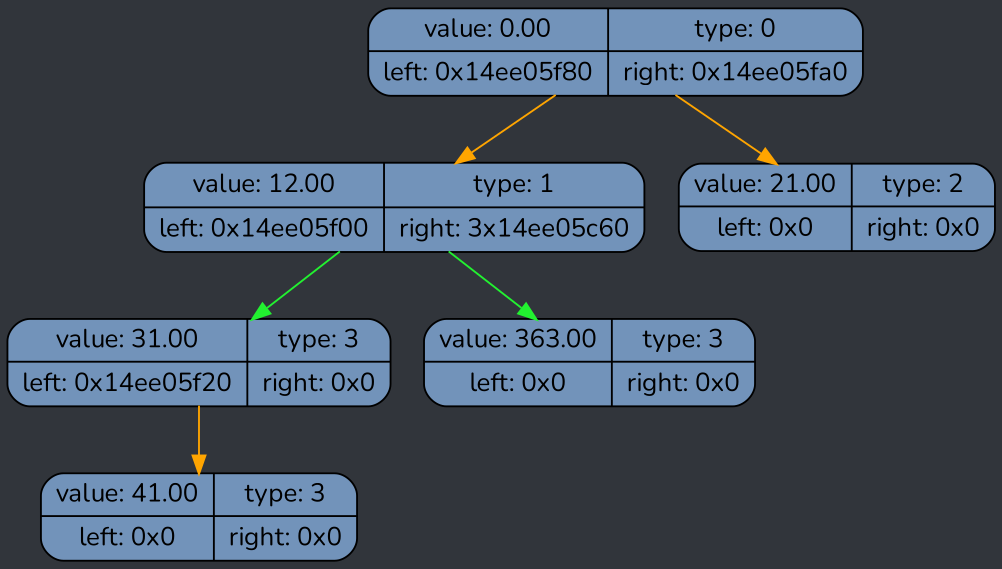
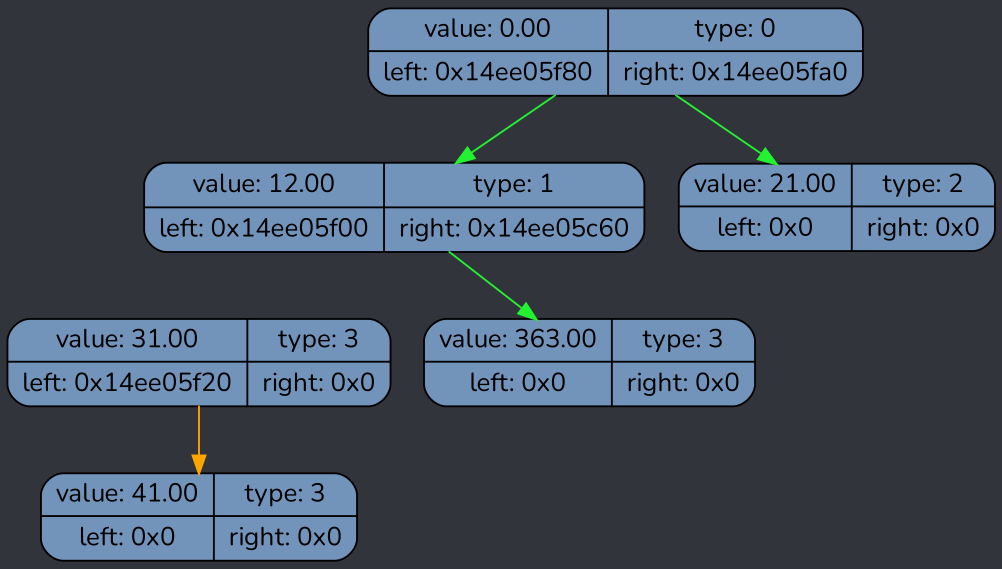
edge "value: 0.00" -> "value: 12.00": color orange -> #22f230
edge "value: 0.00" -> "value: 21.00": color orange -> #22f230
node "value: 12.00": text "right: 3x14ee05c60" -> "right: 0x14ee05c60"
edge "value: 12.00" -> "value: 31.00": removed
